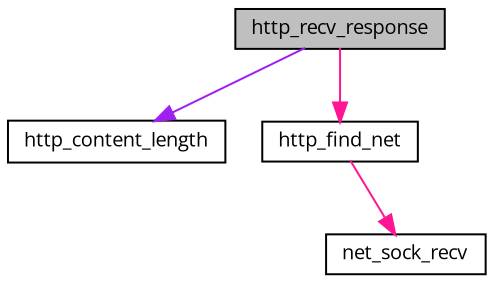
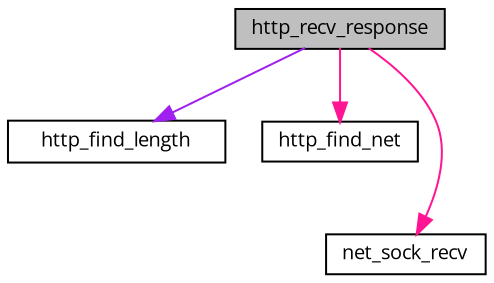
node "http_content_length": label "http_content_length" -> "http_find_length"
edge "http_find_net" -> "net_sock_recv": now "http_recv_response" -> "net_sock_recv"
